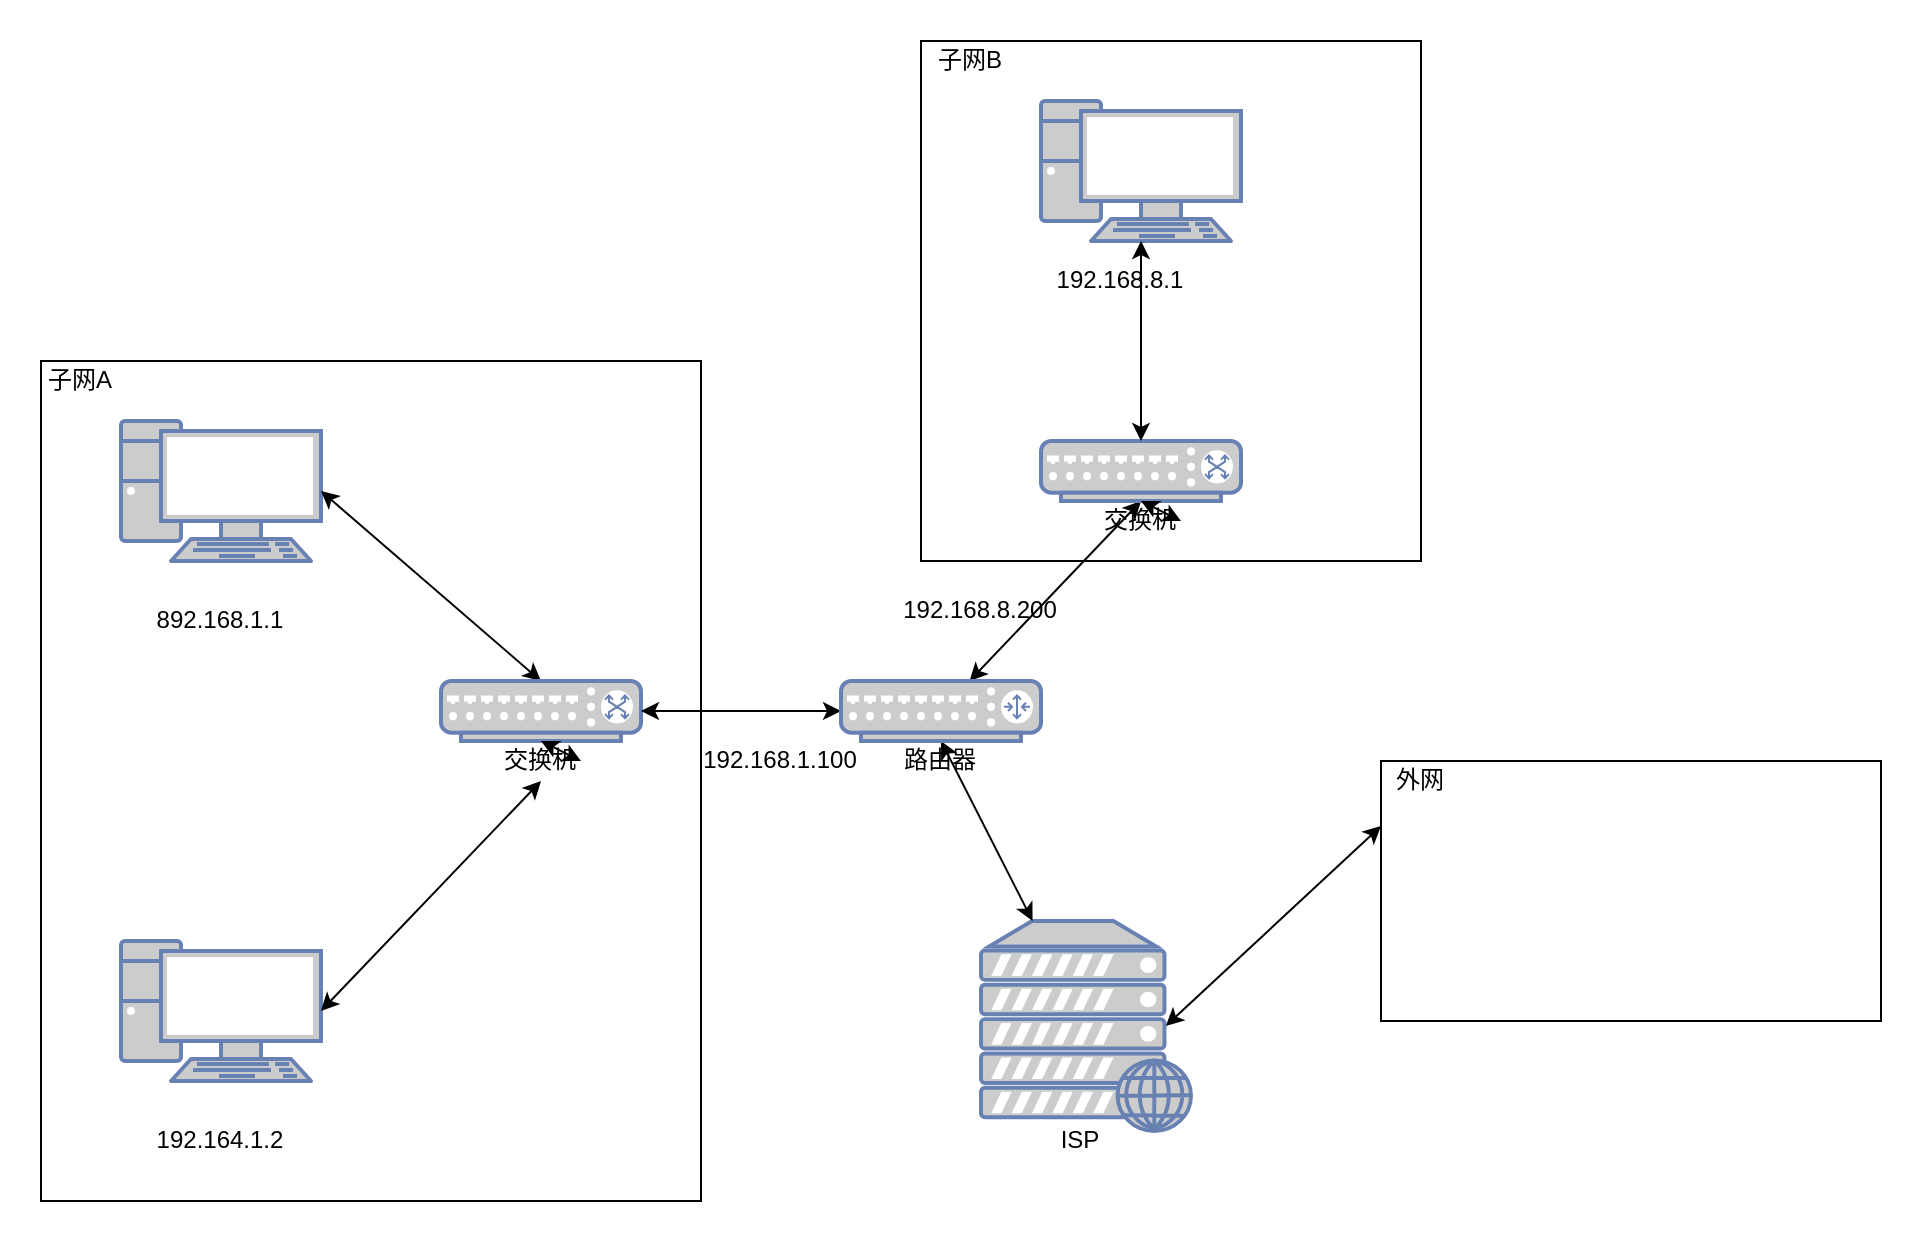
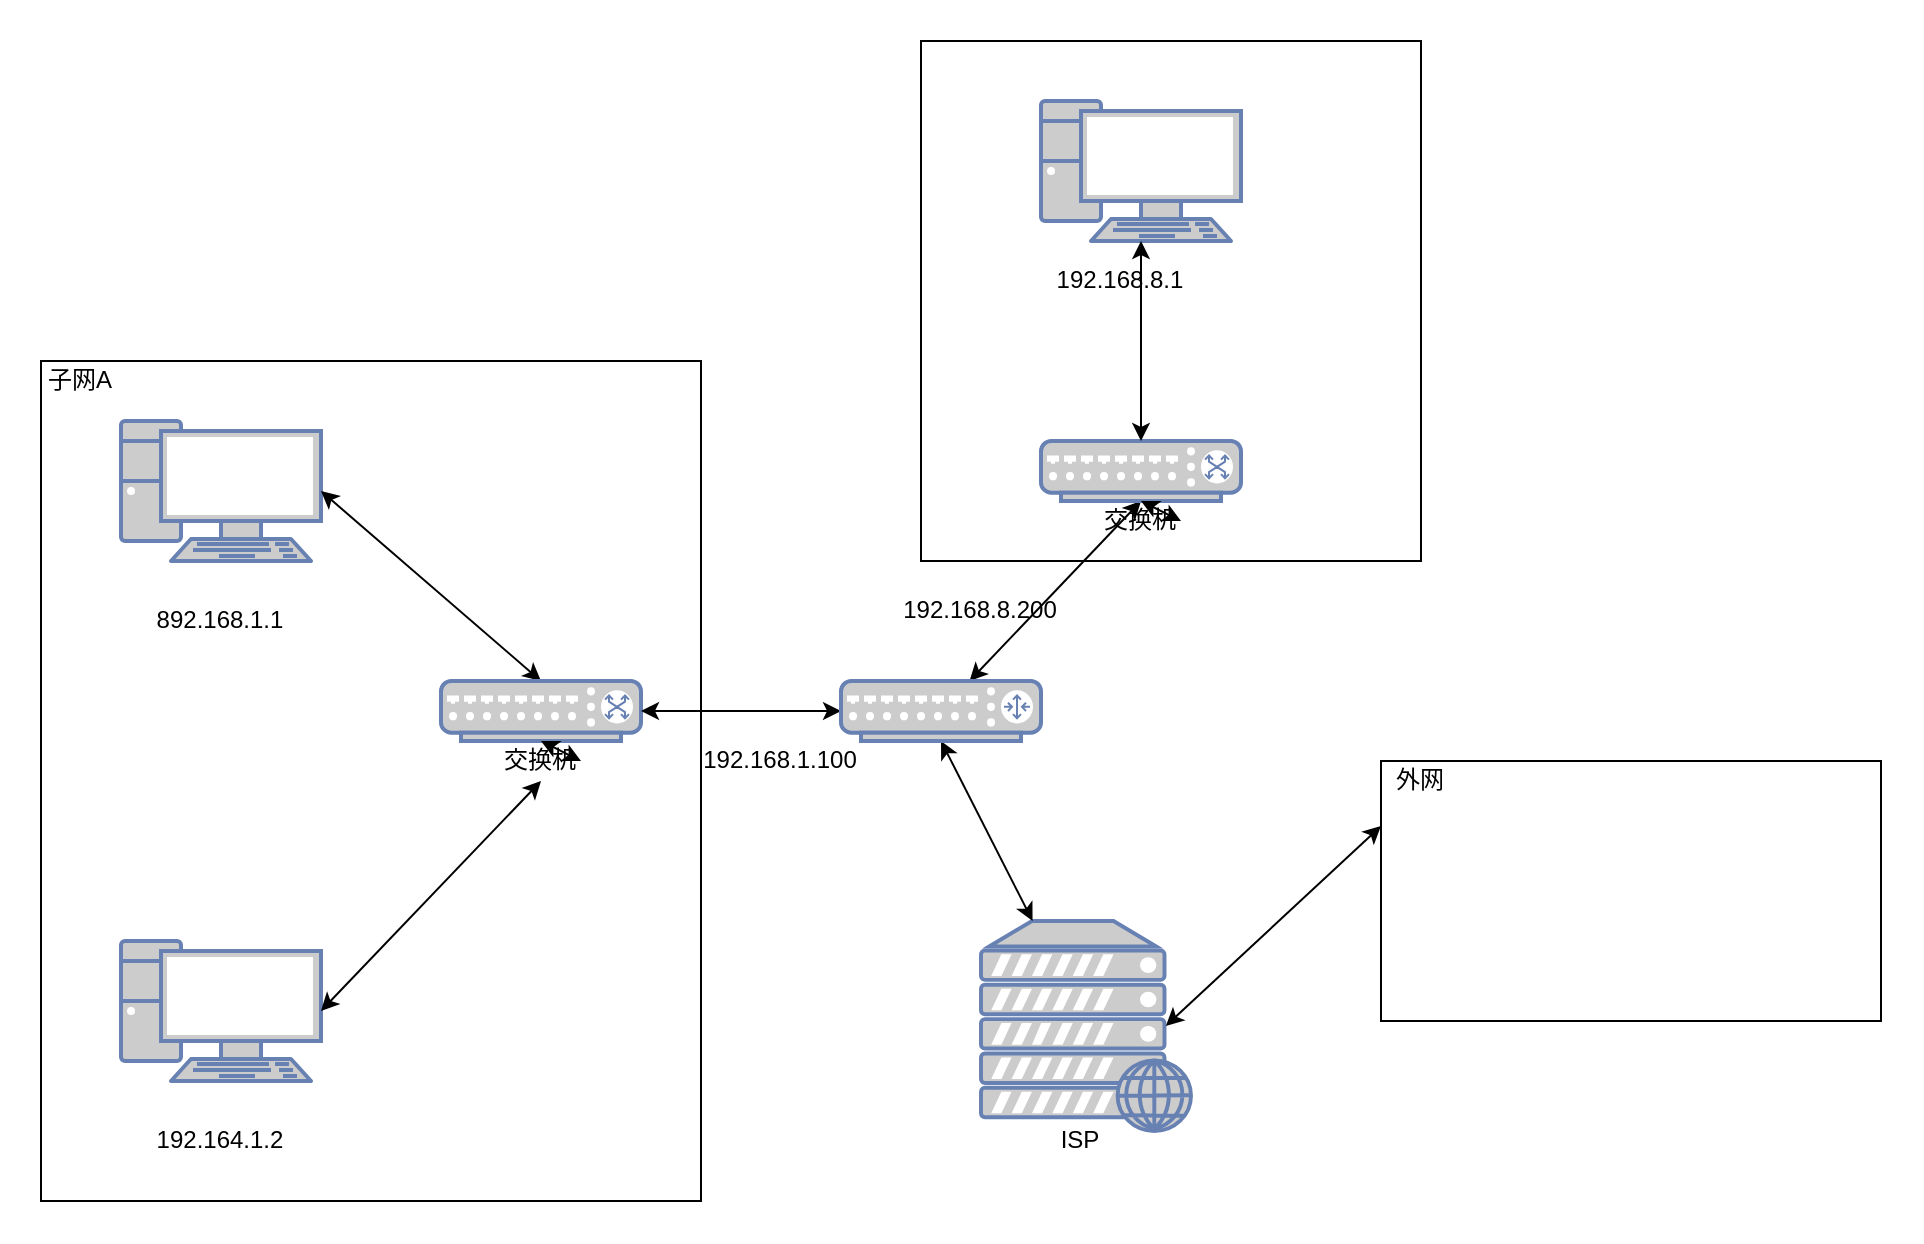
node "子网B": removed
node "路由器": removed
